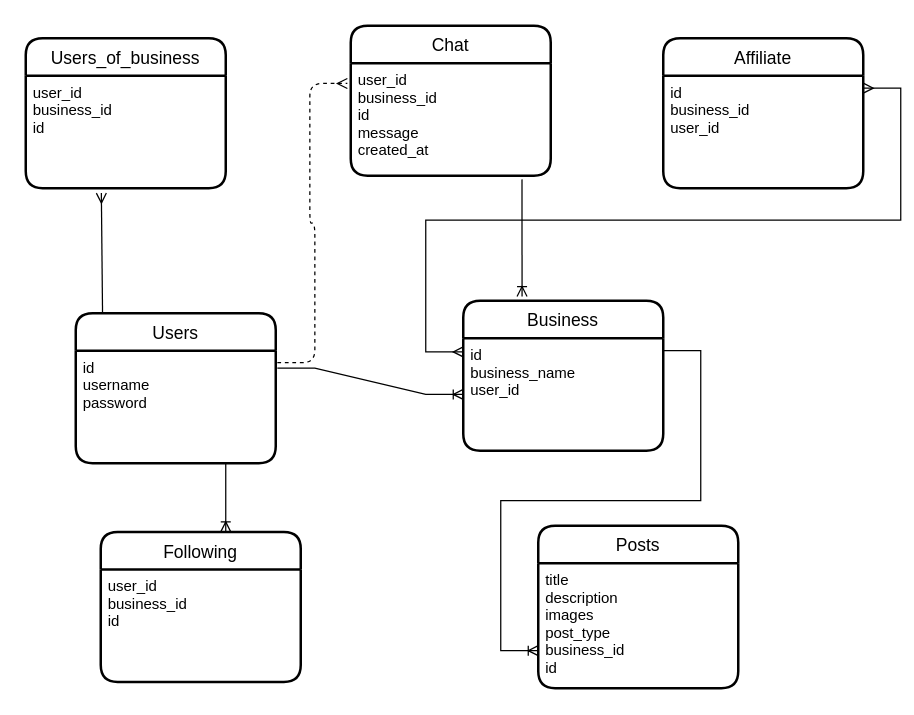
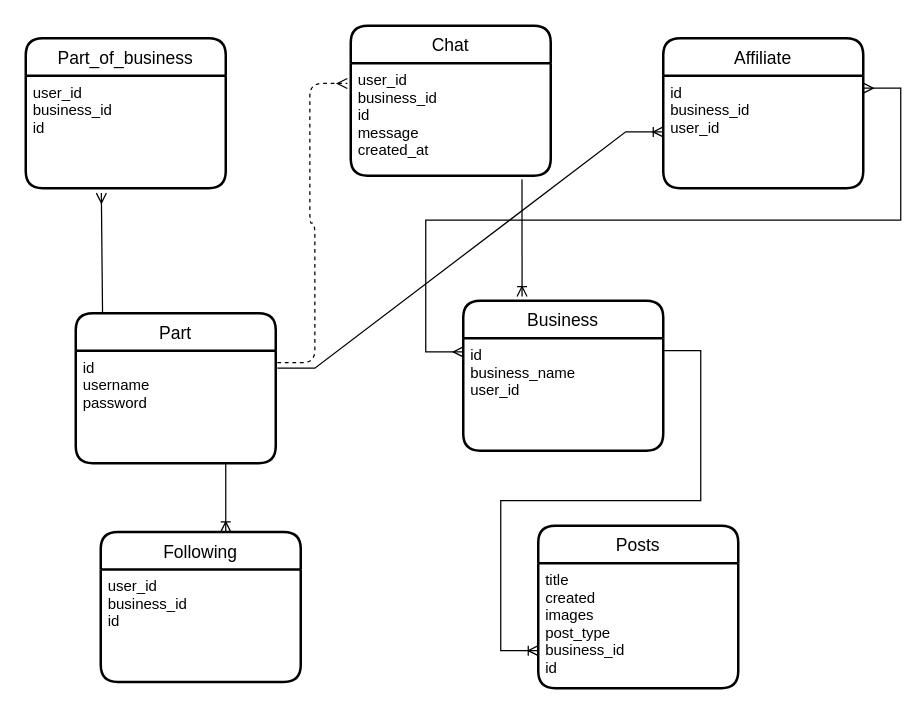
node "Users_of_business": label "Users_of_business" -> "Part_of_business"
node "Users": label "Users" -> "Part"
edge "id username password" -> "id business_name user_id": now "id username password" -> "id business_id user_id"
node "title description images post_type business_id id": label "title description images post_type business_id id" -> "title created images post_type business_id id"
